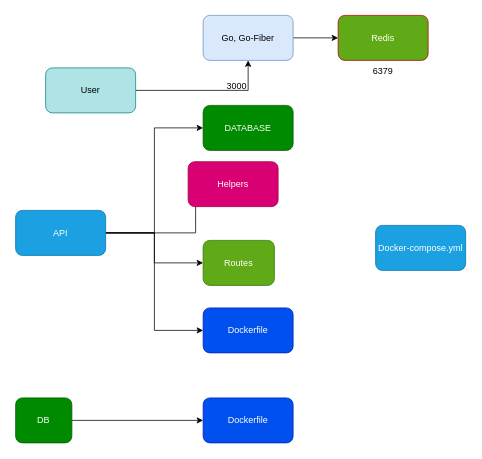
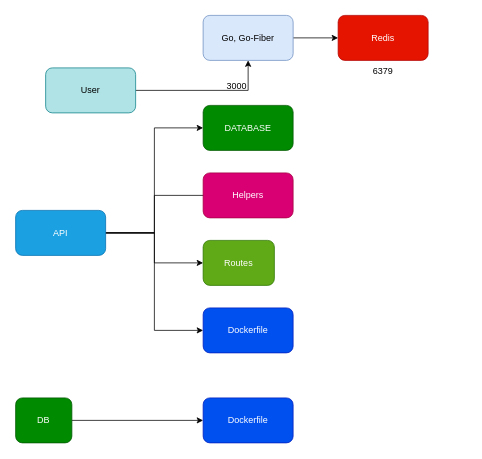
node "Redis": fillcolor #60a917 -> #e51400
node "Helpers": moved (233, 184) -> (248, 195)
node "Docker-compose.yml": removed
